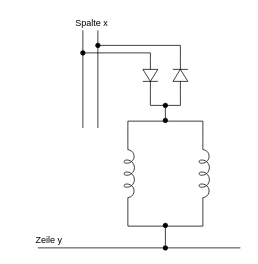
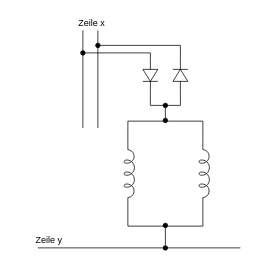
node "Spalte x": label "Spalte x" -> "Zeile x"
